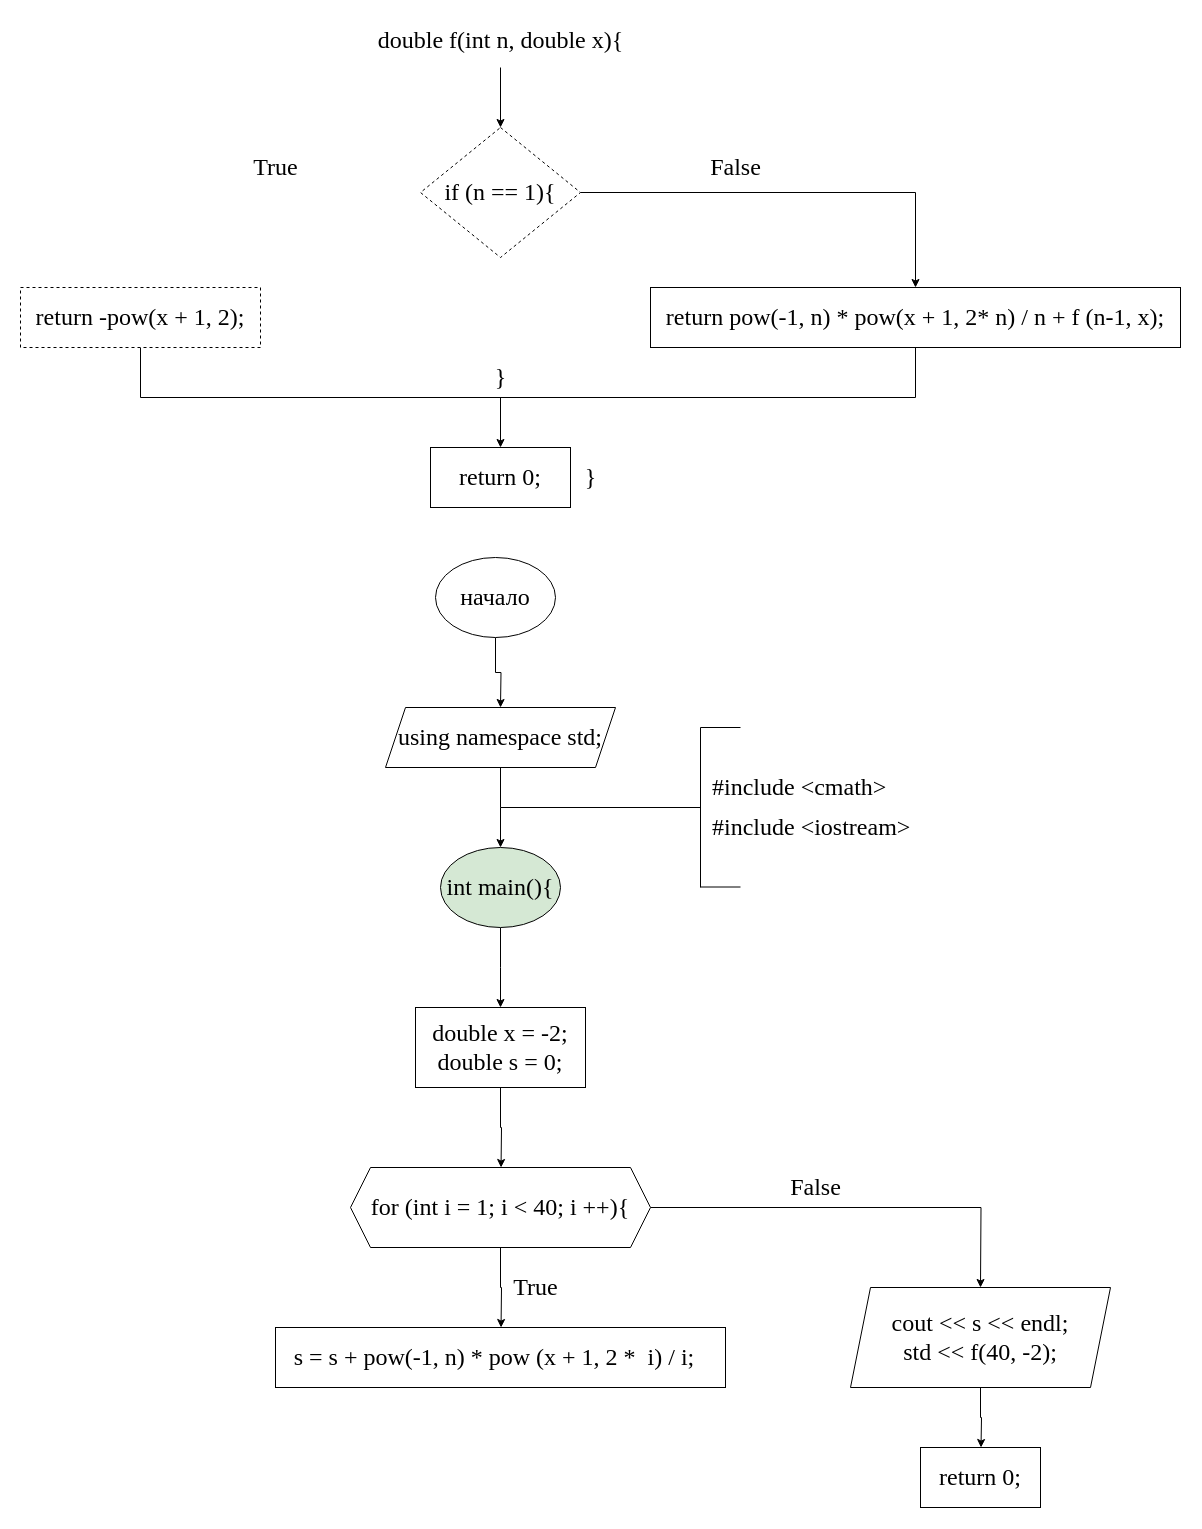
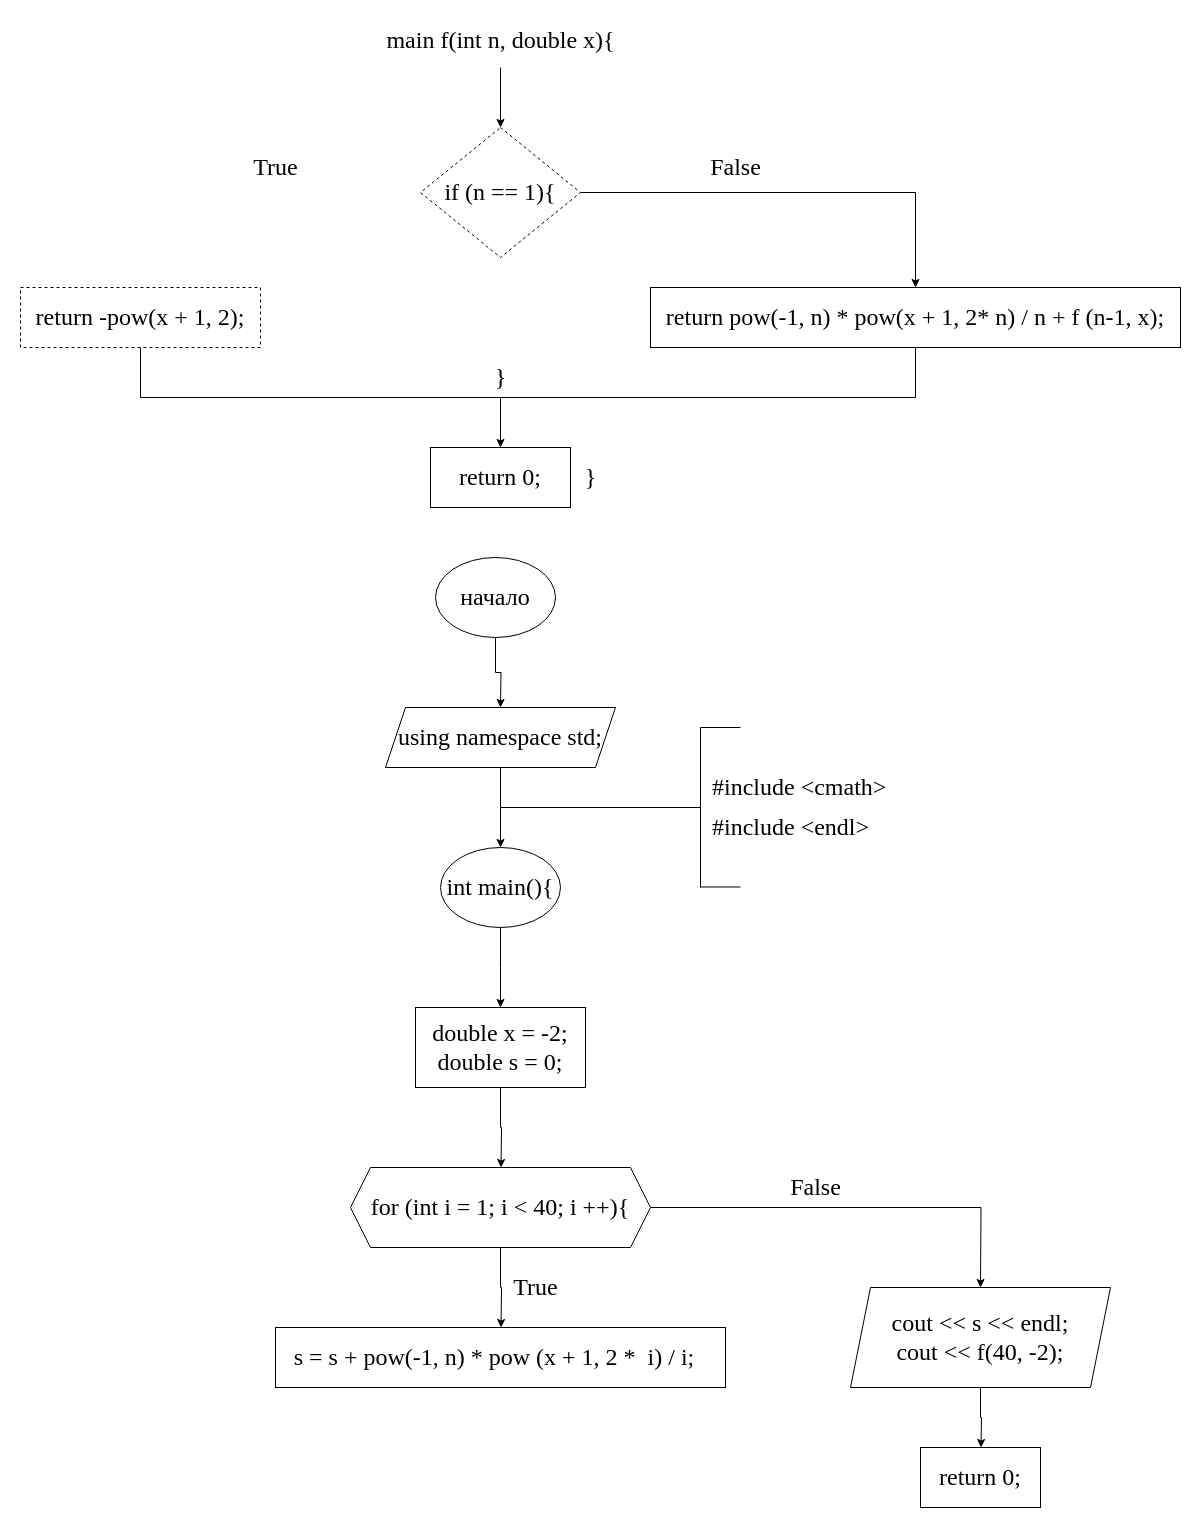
node "double f(int n, double x){": label "double f(int n, double x){" -> "main f(int n, double x){"
node "#include <iostream>": label "#include <iostream>" -> "#include <endl>"
node "int main(){": fillcolor #d5e8d4 -> #ffffff
node "cout << s << endl; std << f(40, -2);": label "cout << s << endl; std << f(40, -2);" -> "cout << s << endl; cout << f(40, -2);"
